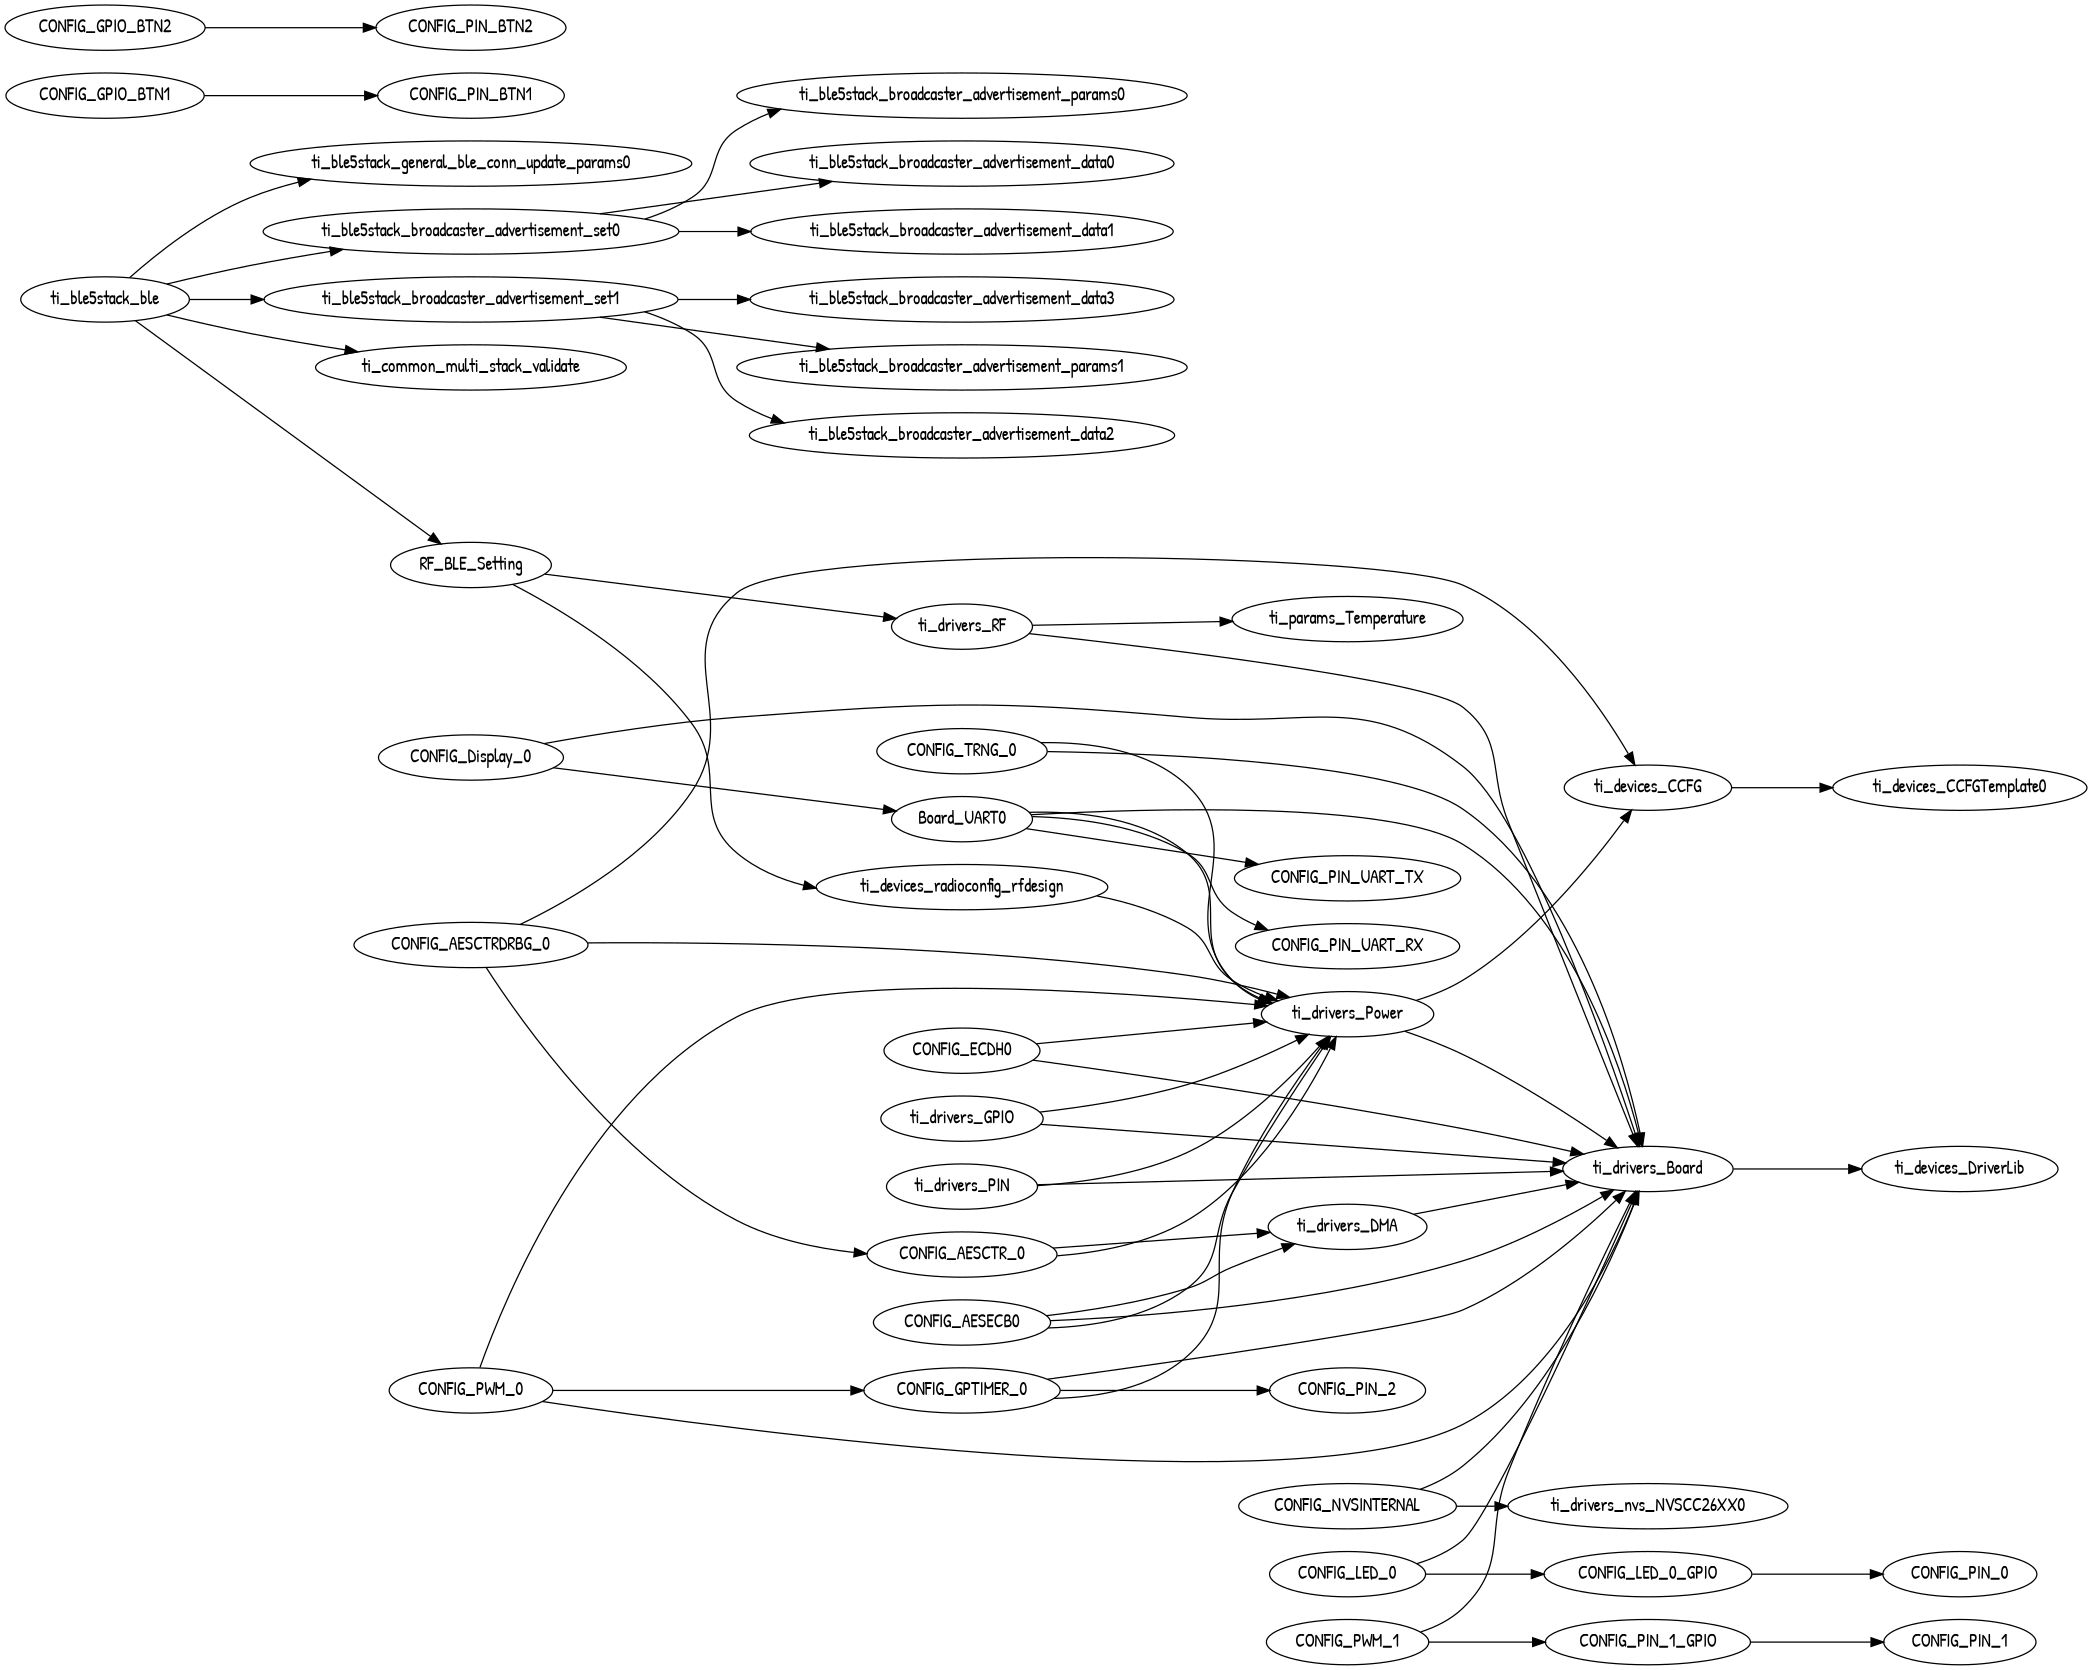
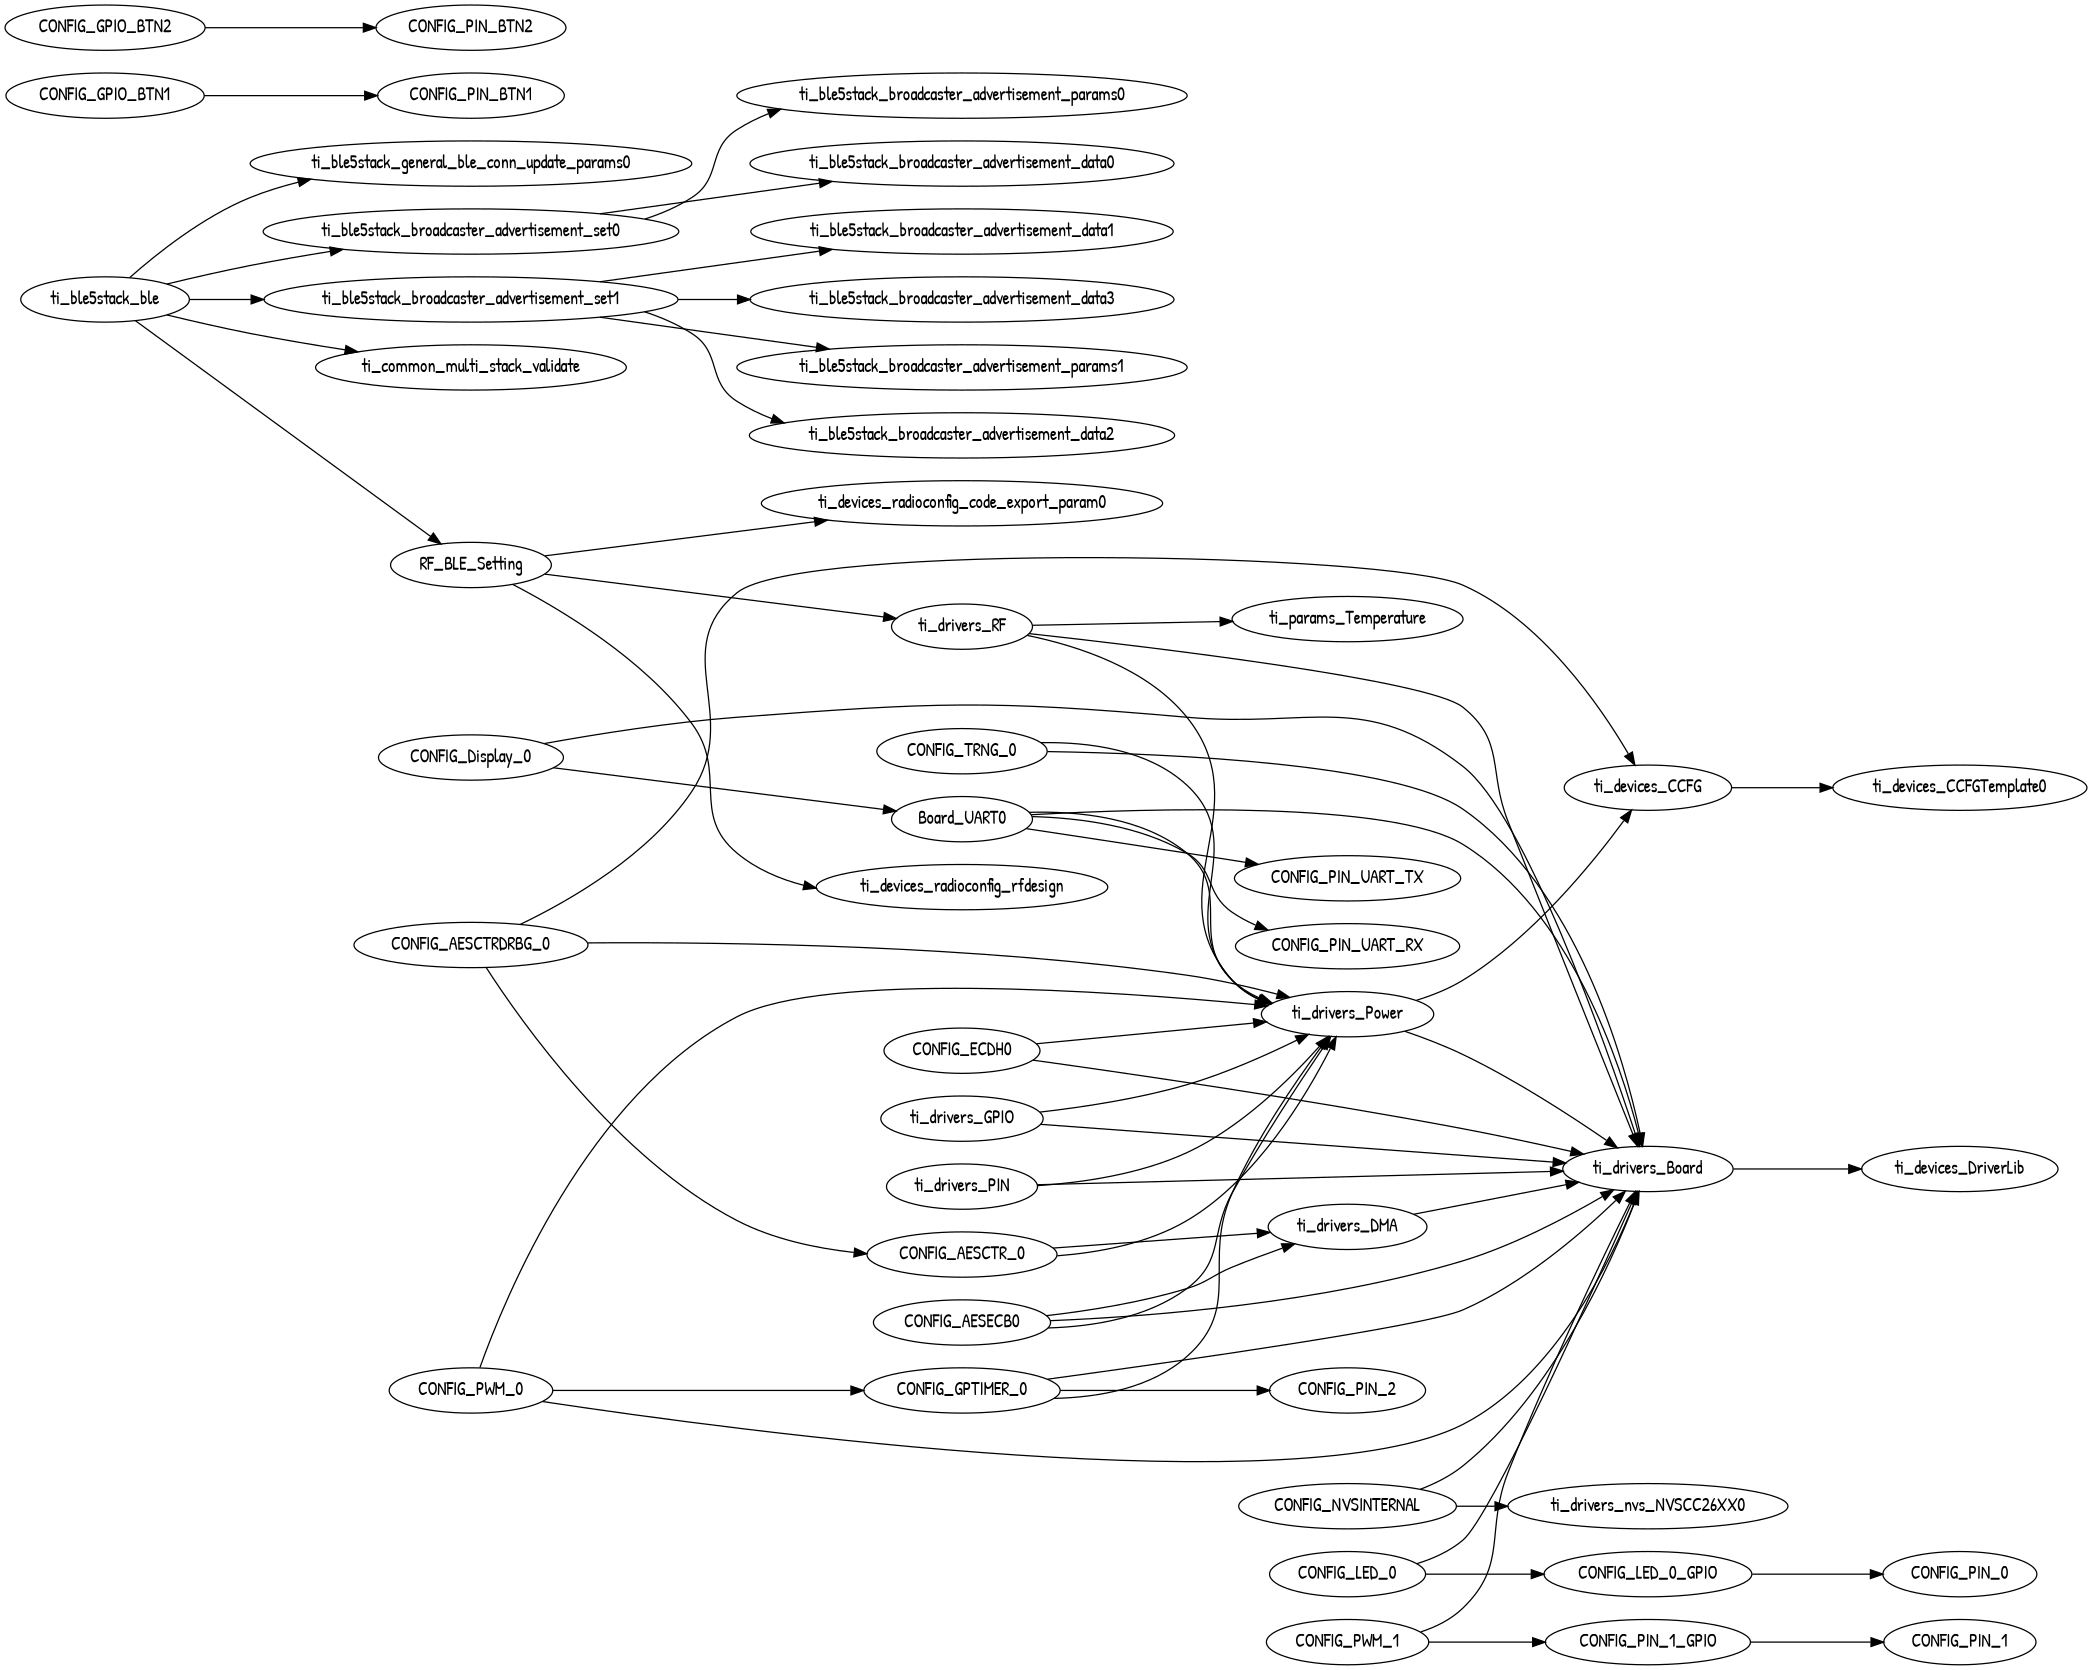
edge "ti_ble5stack_broadcaster_advertisement_set0" -> "ti_ble5stack_broadcaster_advertisement_data1": now "ti_ble5stack_broadcaster_advertisement_set1" -> "ti_ble5stack_broadcaster_advertisement_data1"
node "ti_devices_radioconfig_code_export_param0": added
edge "ti_devices_radioconfig_rfdesign" -> "ti_drivers_Power": now "ti_drivers_RF" -> "ti_drivers_Power"
